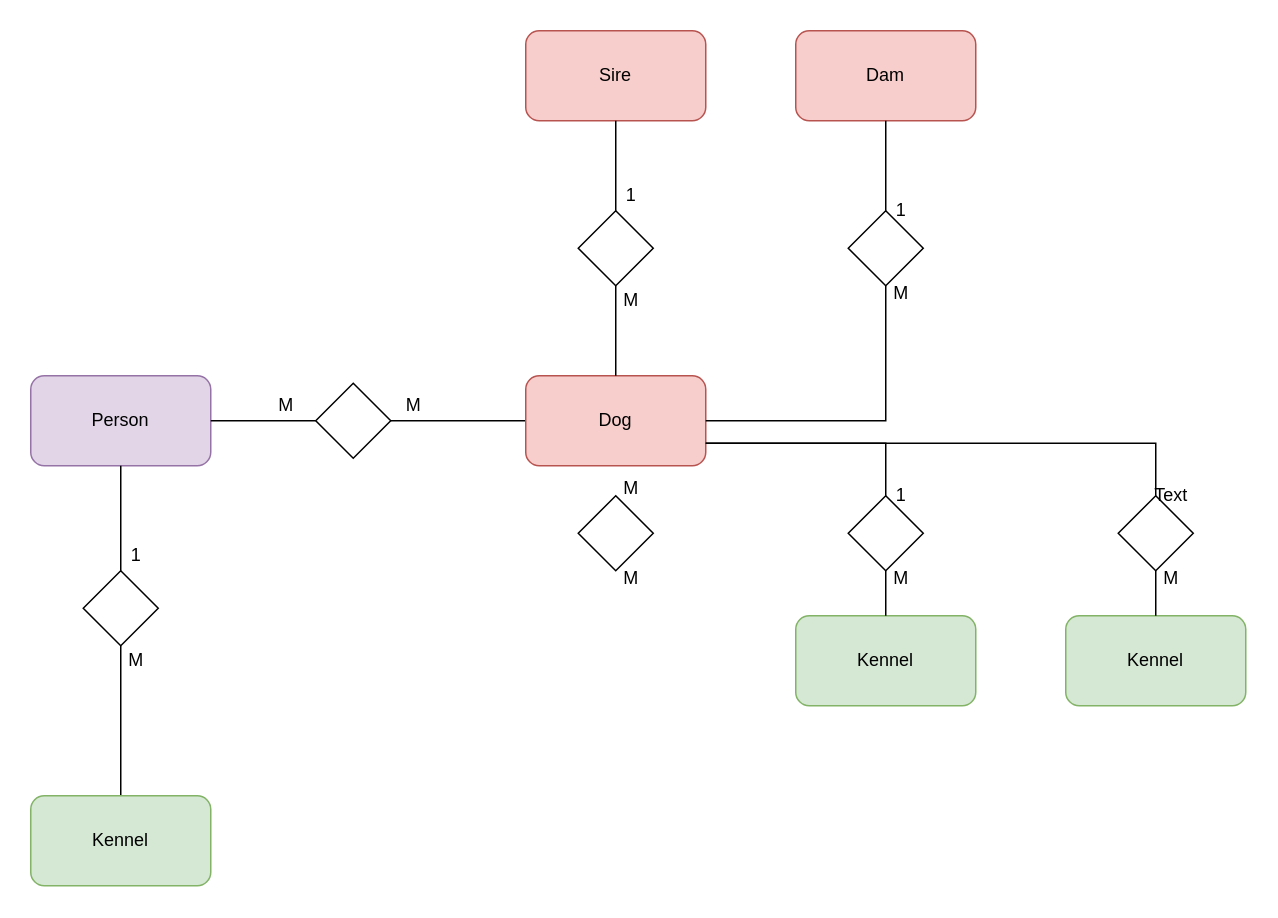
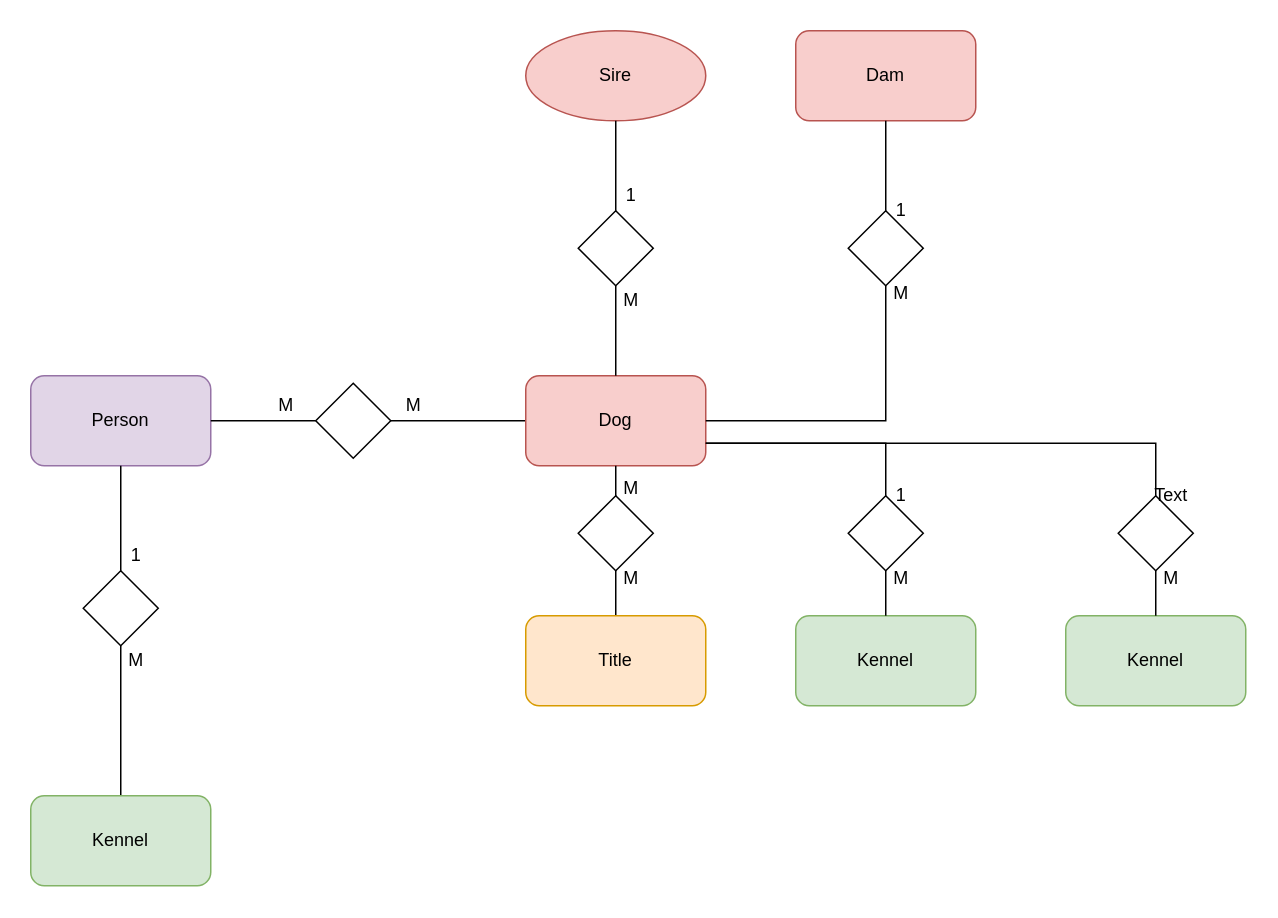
node "Sire": shape rounded rectangle -> ellipse
edge "Dog" -- "Title": added
node "Title": added
